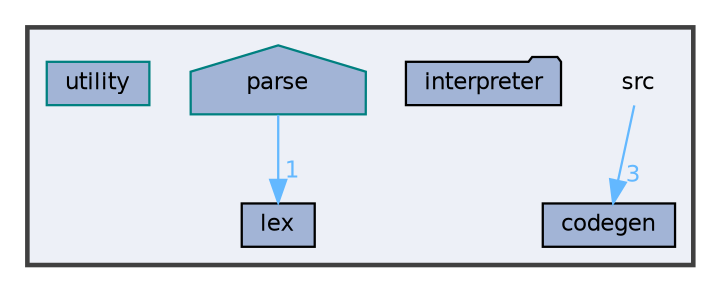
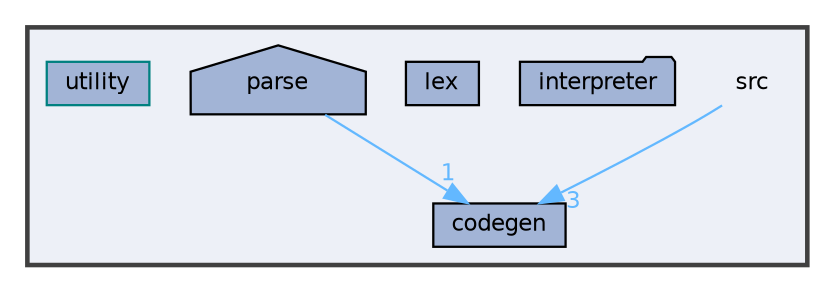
node "parse": color teal -> black
edge "parse" -> "lex": now "parse" -> "codegen"
